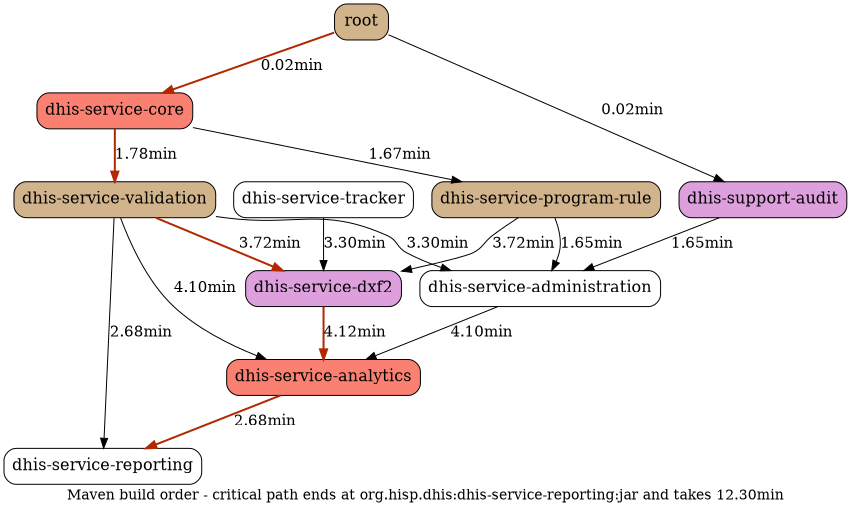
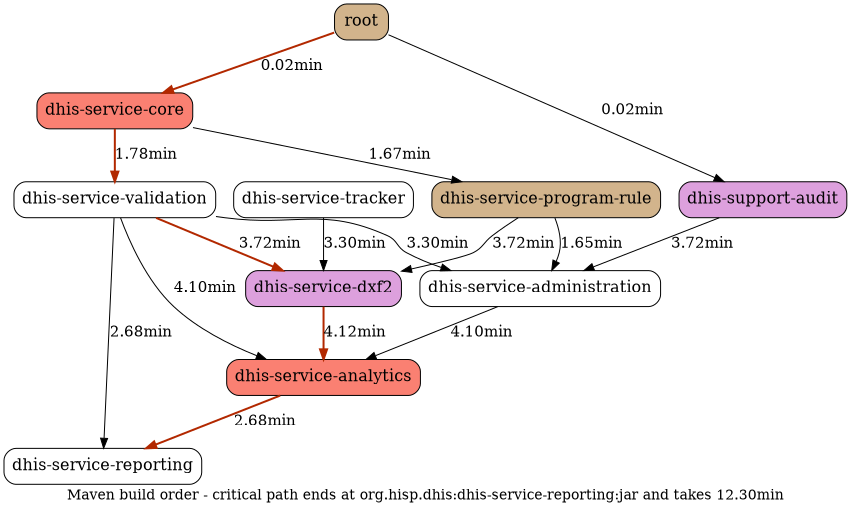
node "dhis-service-validation": fillcolor tan -> white
edge "dhis-support-audit" -> "dhis-service-administration": label "1.65min" -> "3.72min"
